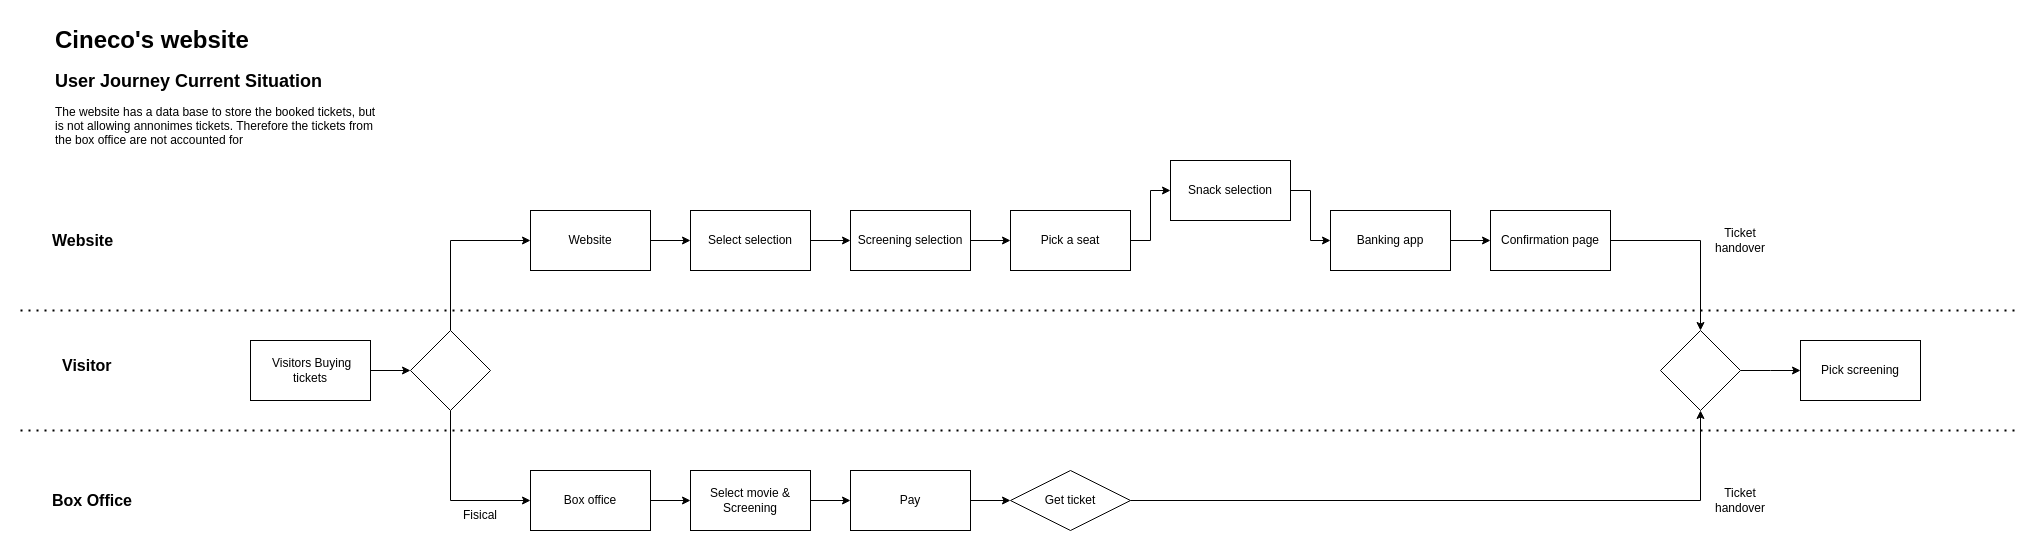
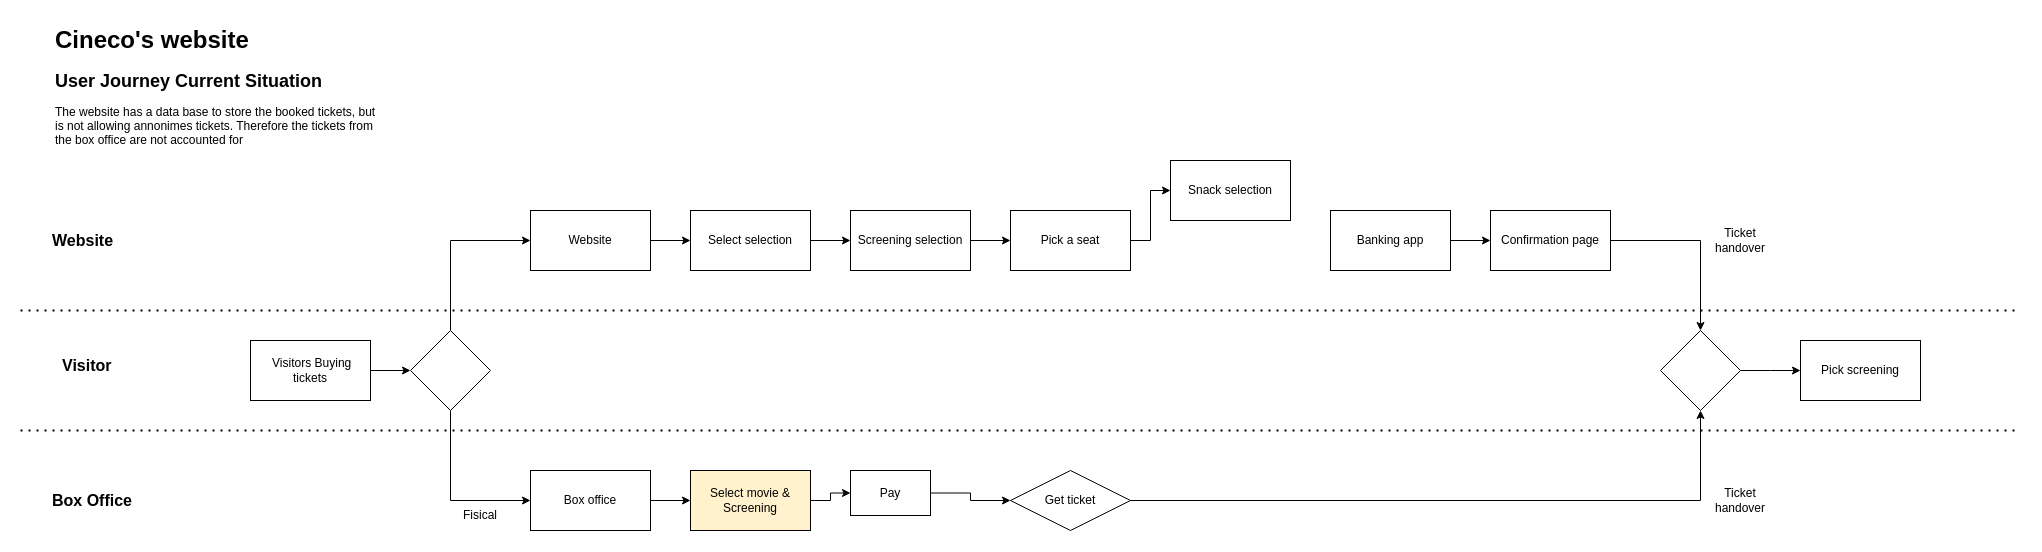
edge "Snack selection" -> "Banking app": removed
node "Select movie & Screening": fillcolor #ffffff -> #fff2cc
node "Pay": size 120x60 -> 80x45
